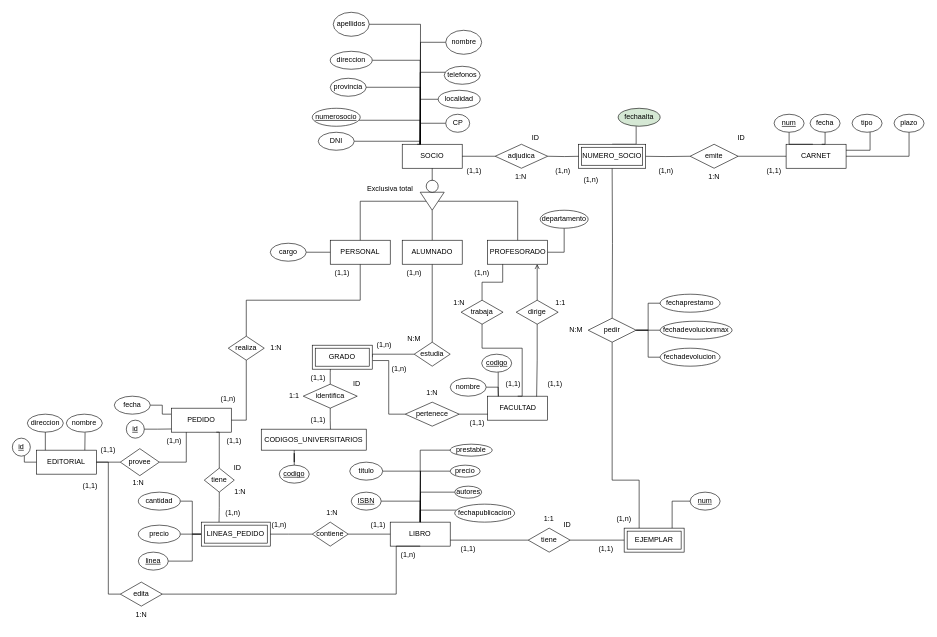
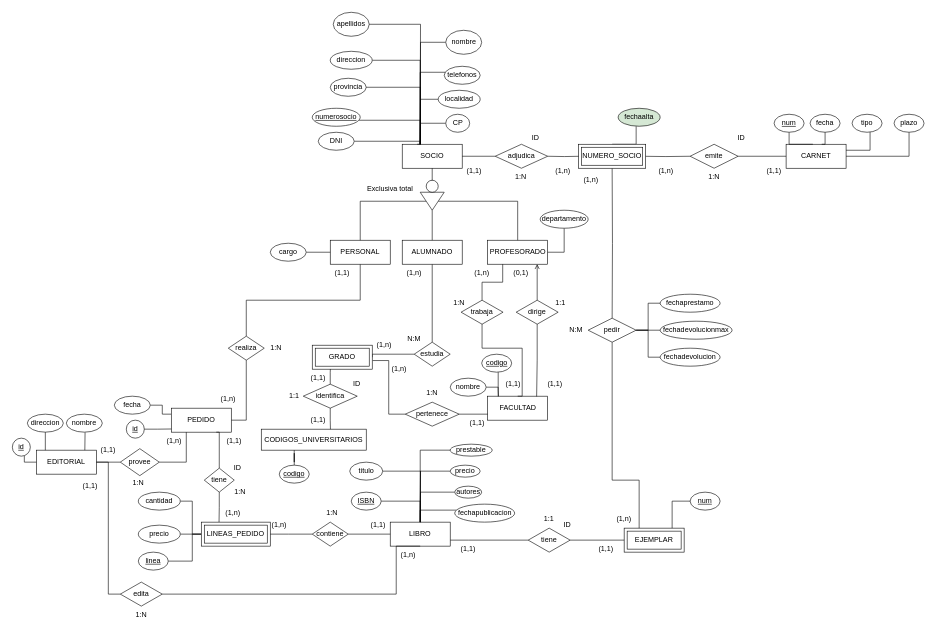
node "(0,1)": added
